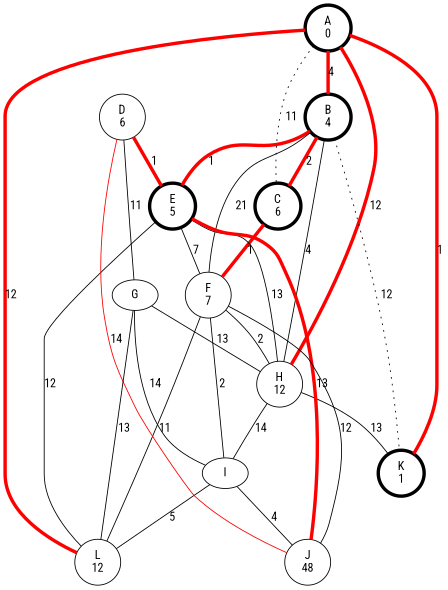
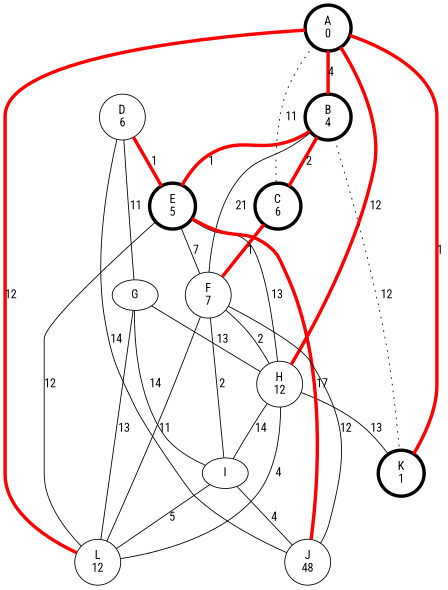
edge "B 4" -- "H 12": now "L 12" -- "H 12"
edge "D 6" -- "J 48": color red -> black
edge "E 5" -- "J 48": label "13" -> "17"
